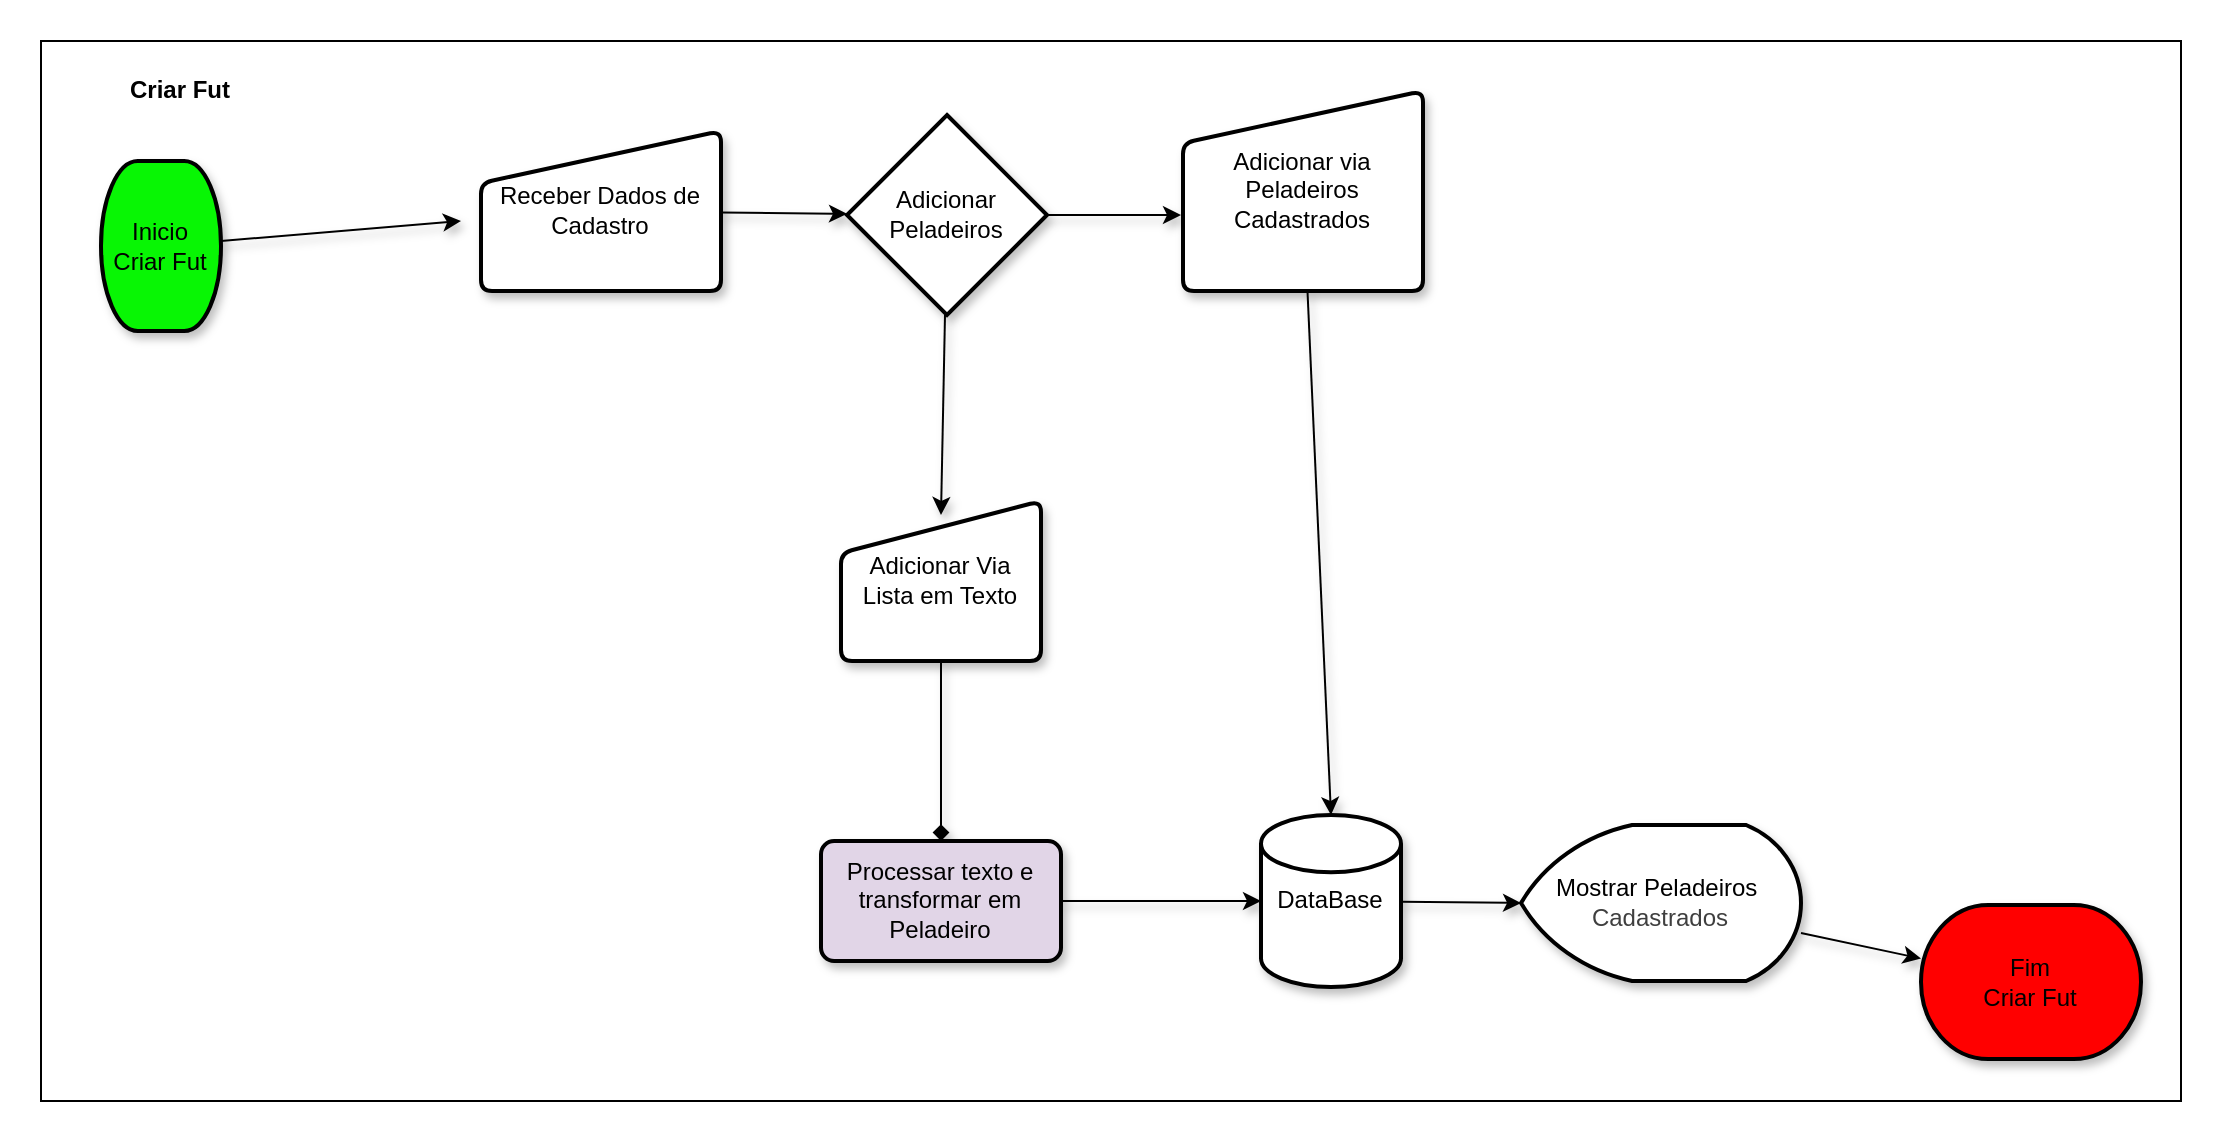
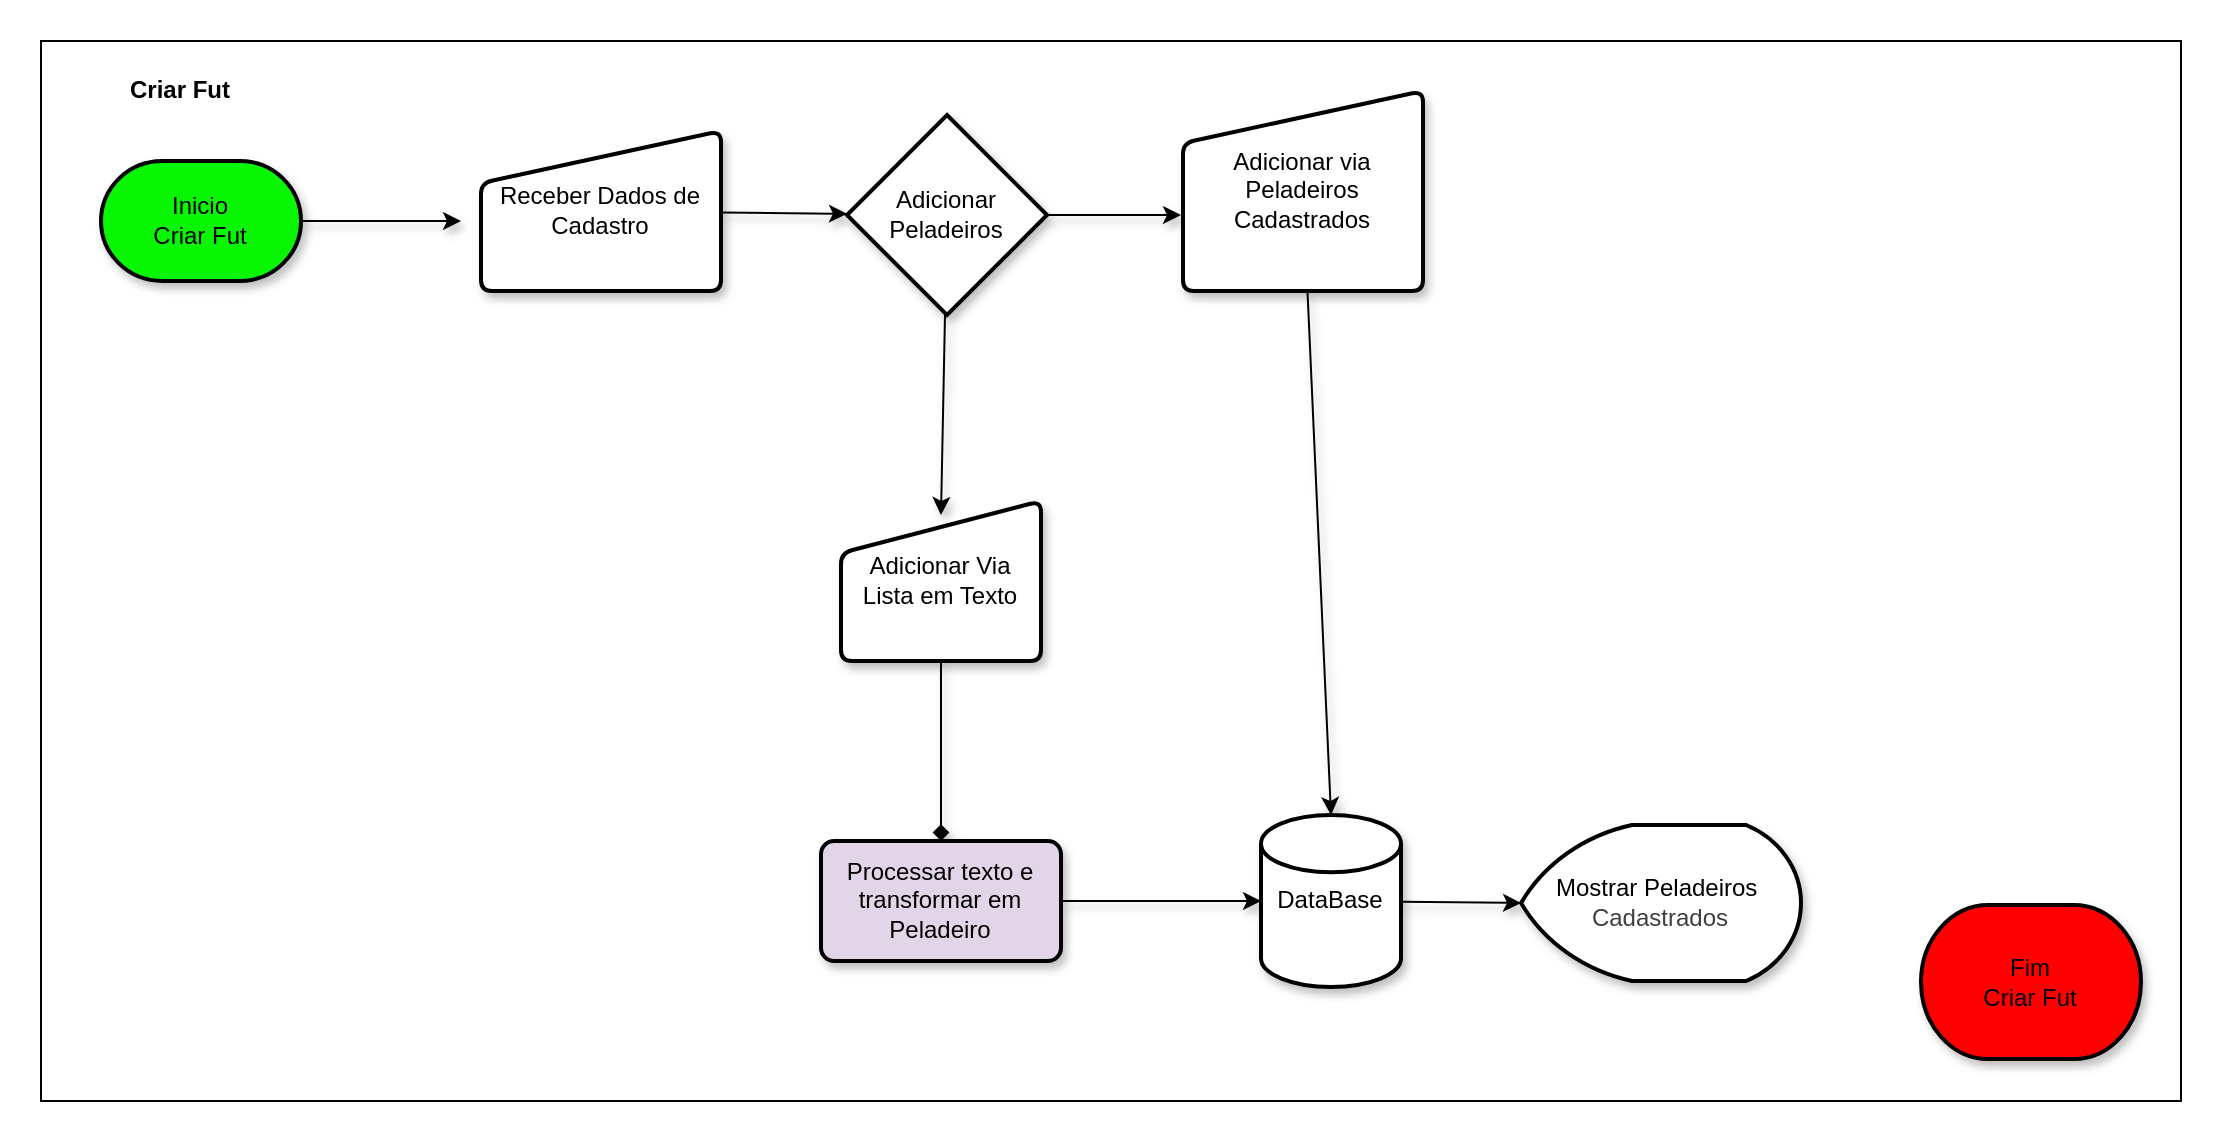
node "Inicio Criar Fut": size 120x170 -> 200x120
edge "Mostrar Peladeiros Cadastrados" -> "Fim Criar Fut": removed
